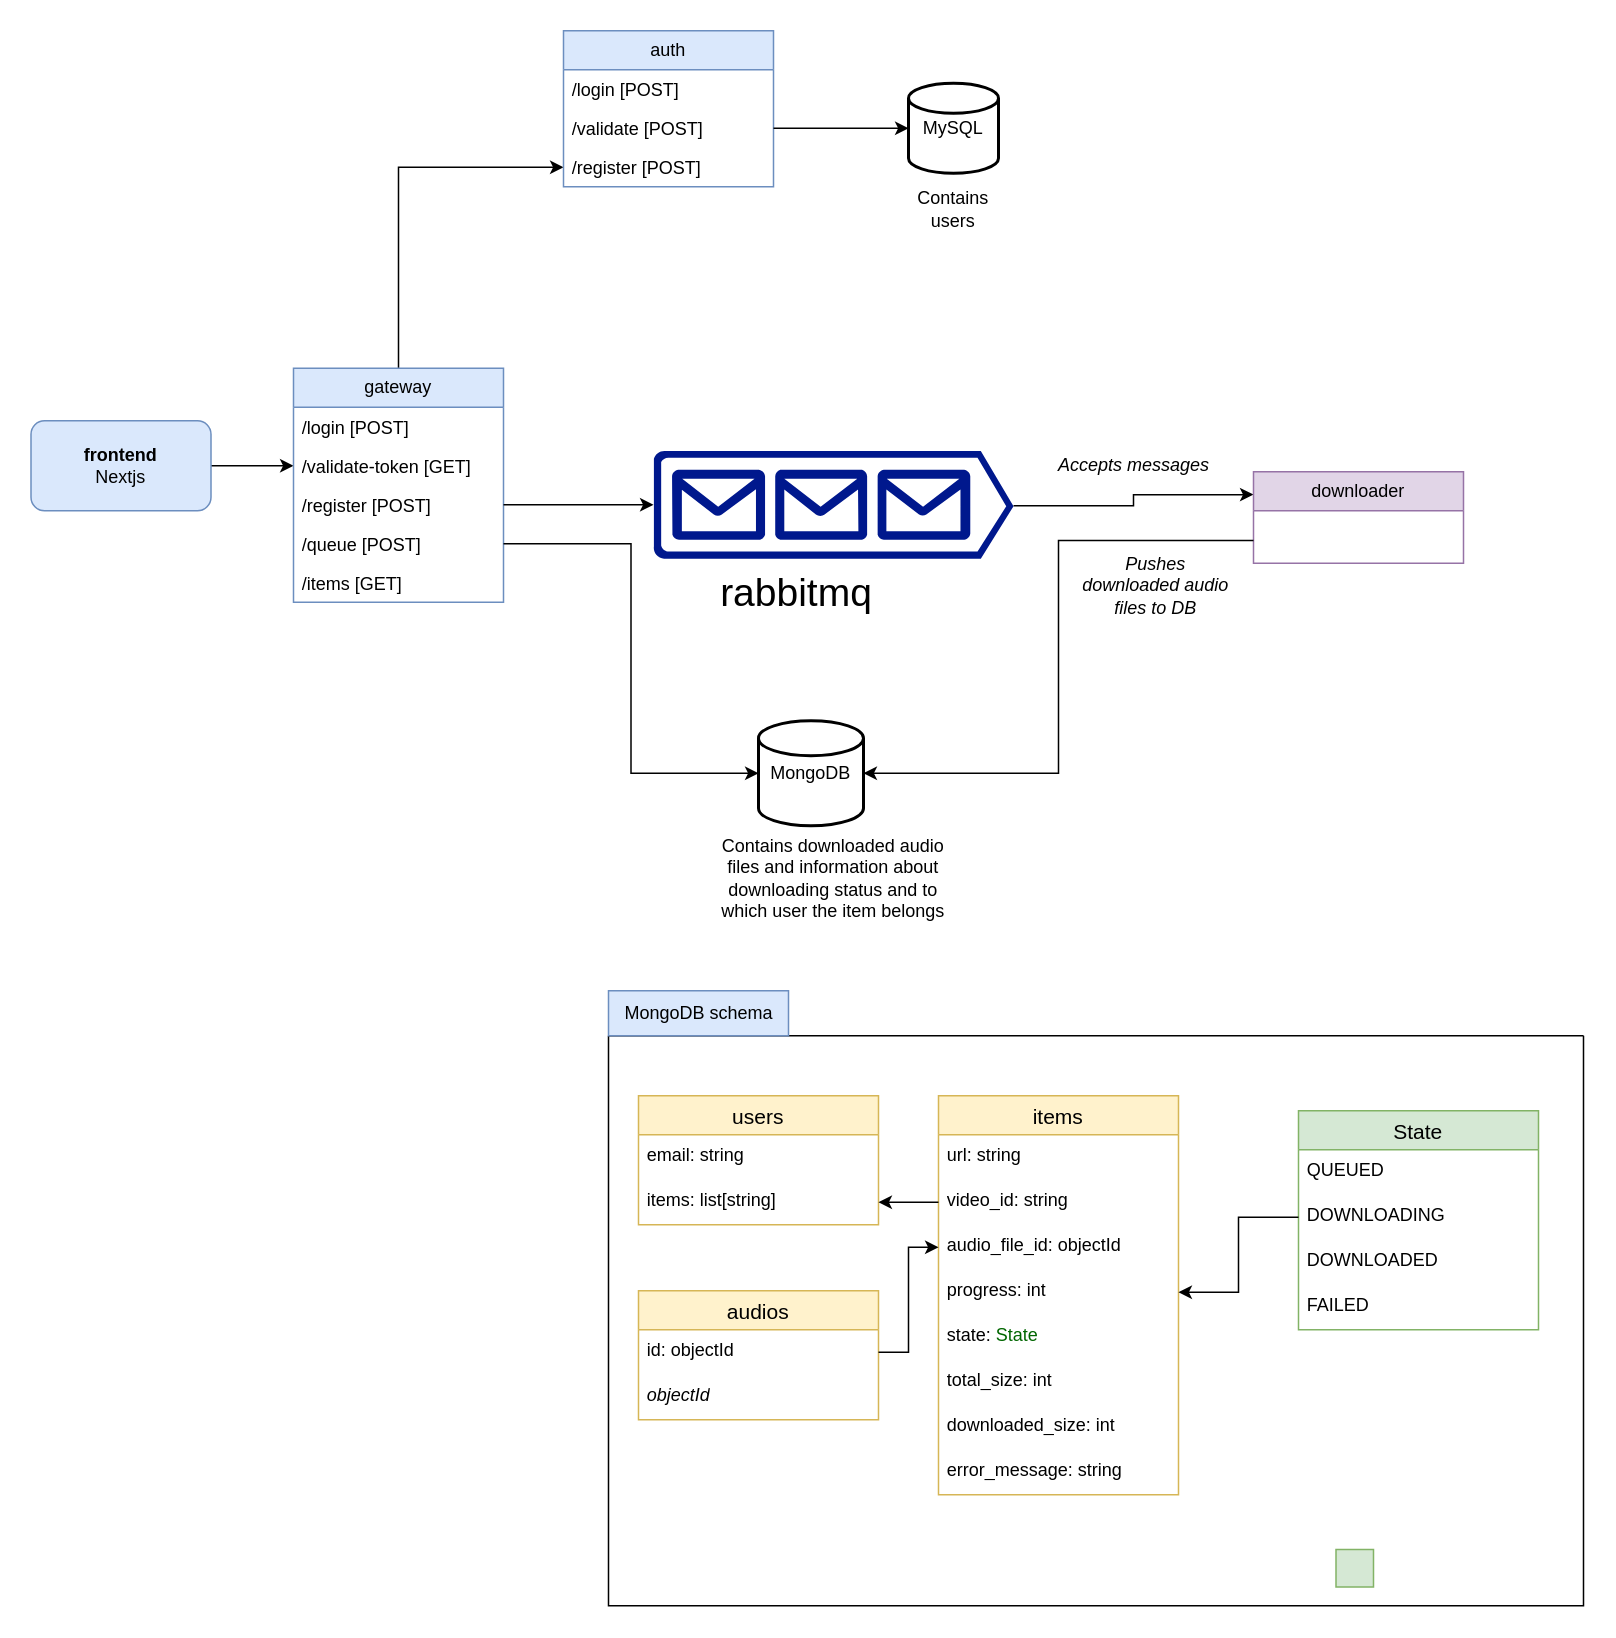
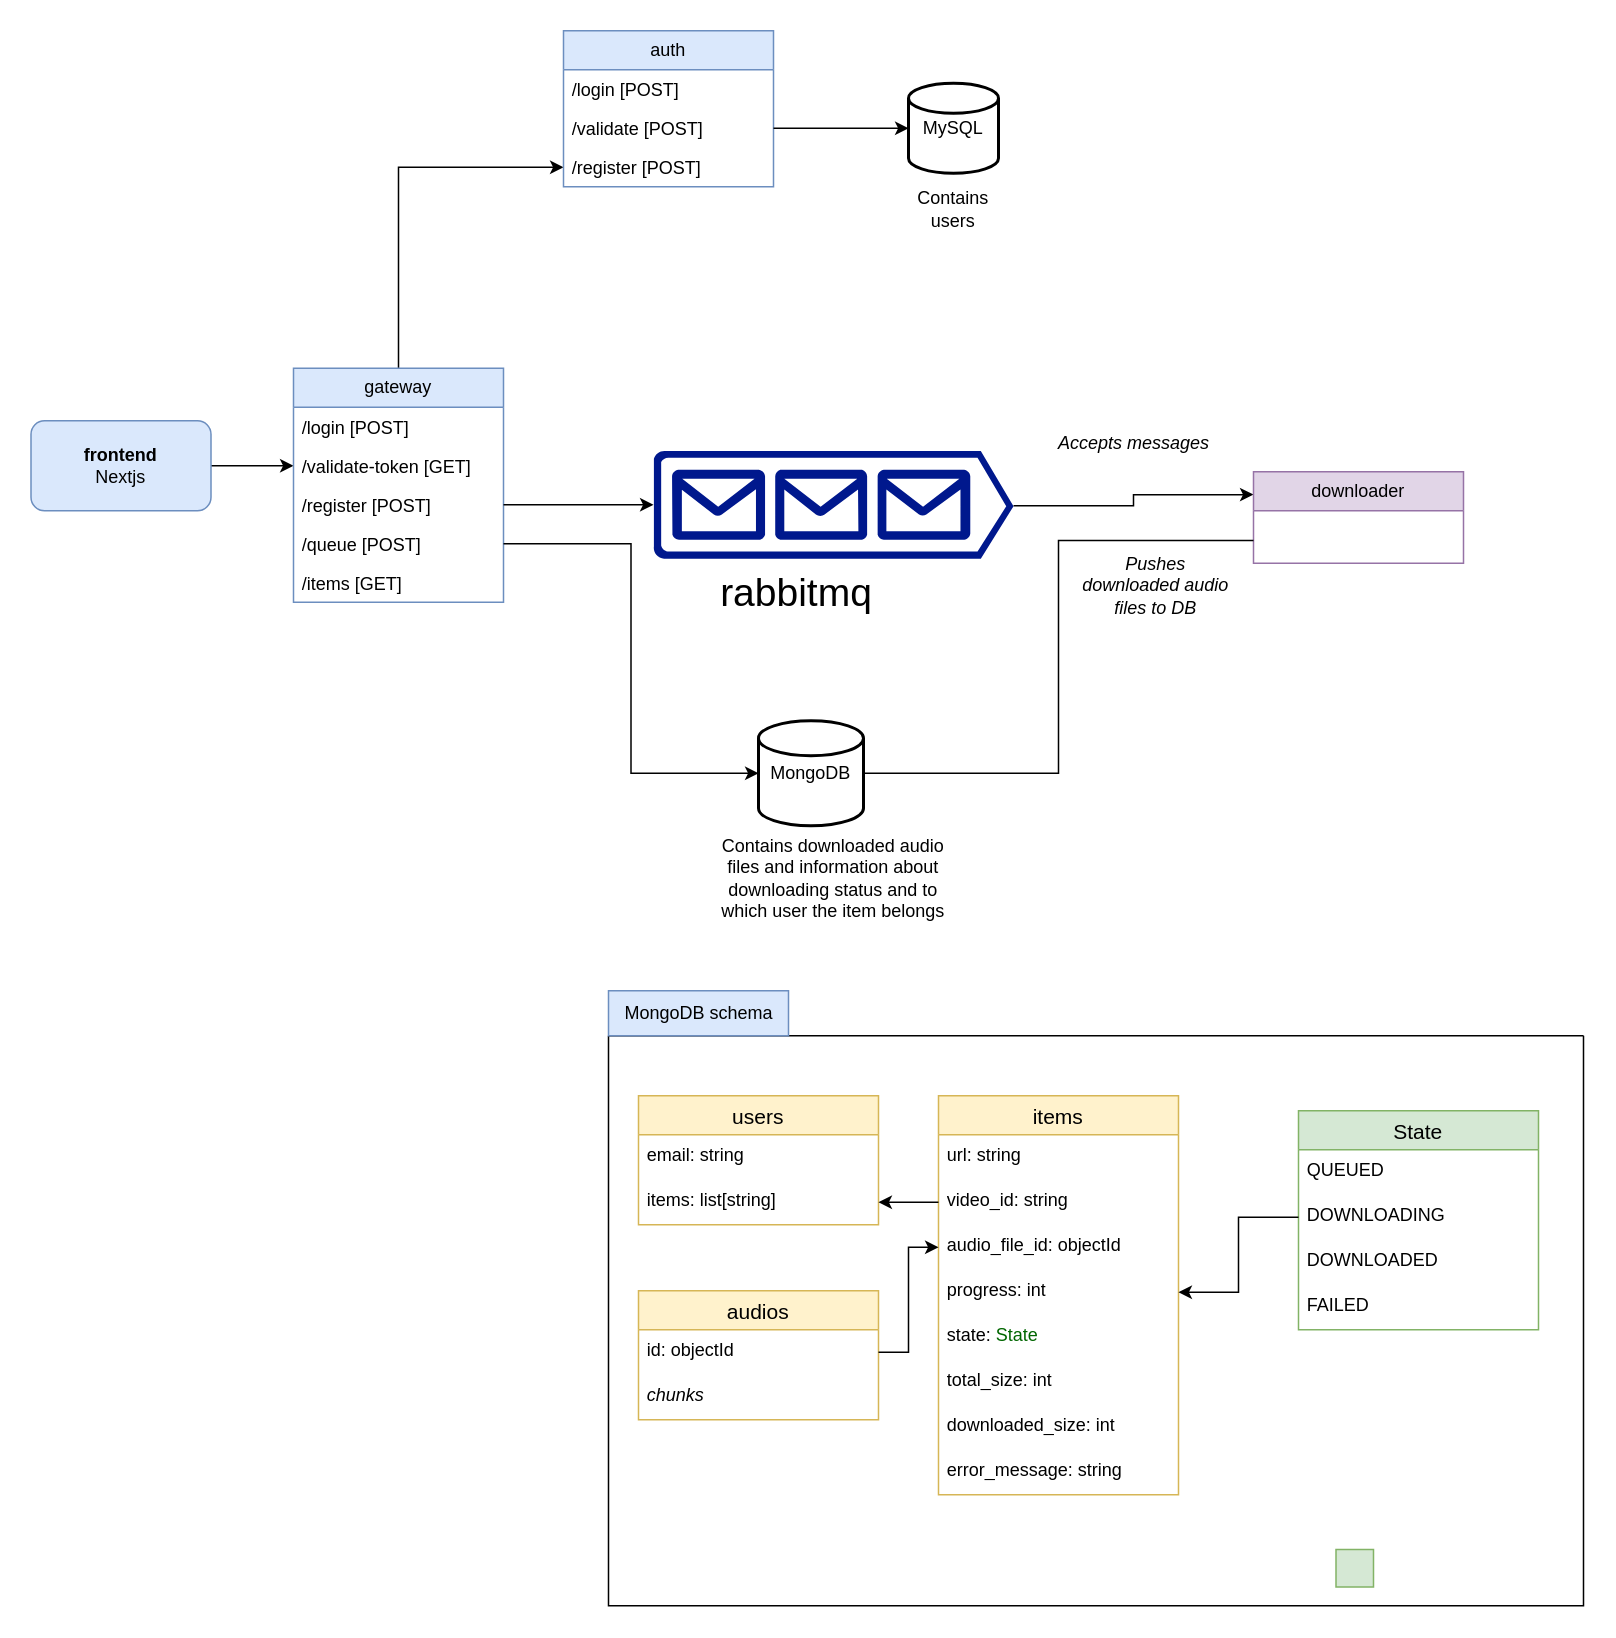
node "Accepts messages": moved (1133, 466) -> (1133, 443)
edge "downloader" -> "MongoDB": arrowhead classic -> none
node "objectId": label "objectId" -> "chunks"
